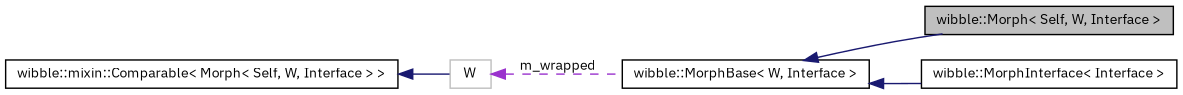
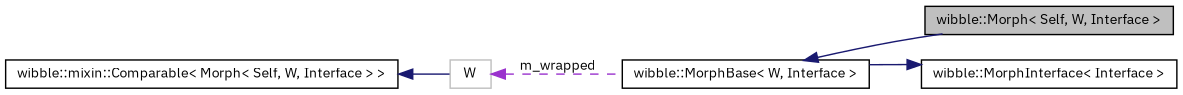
edge "wibble::MorphInterface< Interface >" -> "wibble::MorphBase< W, Interface >": reversed
